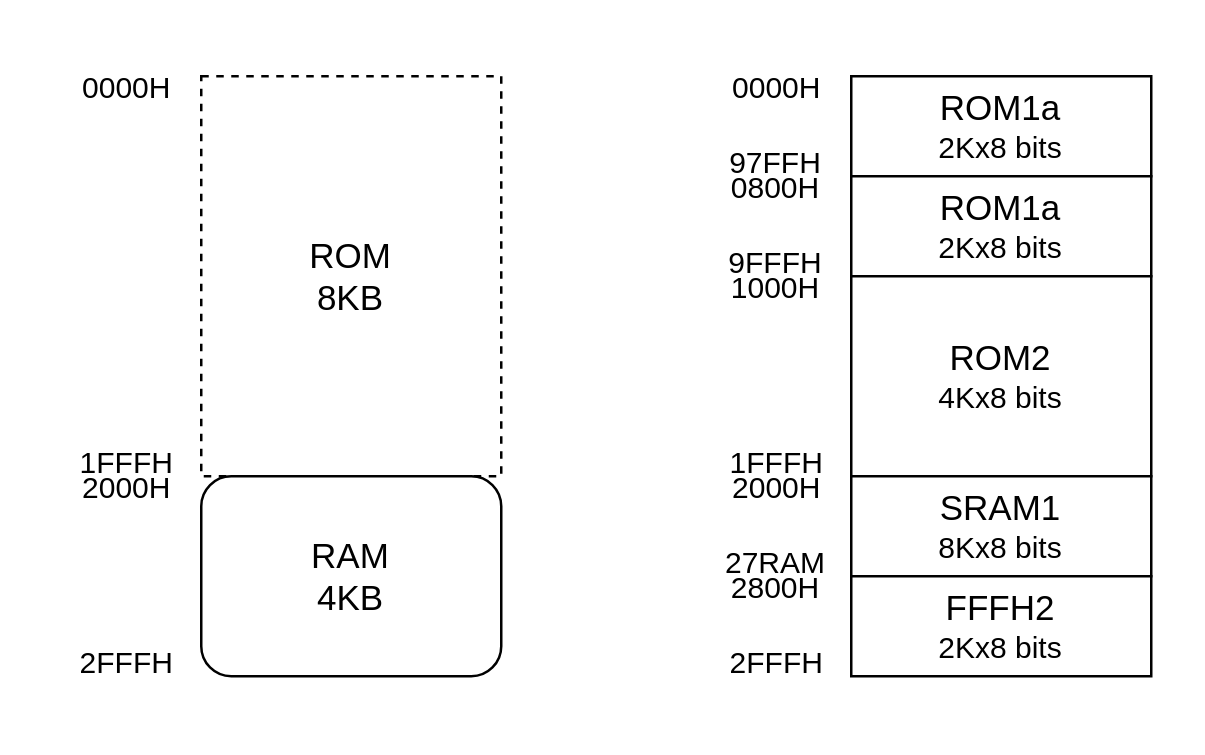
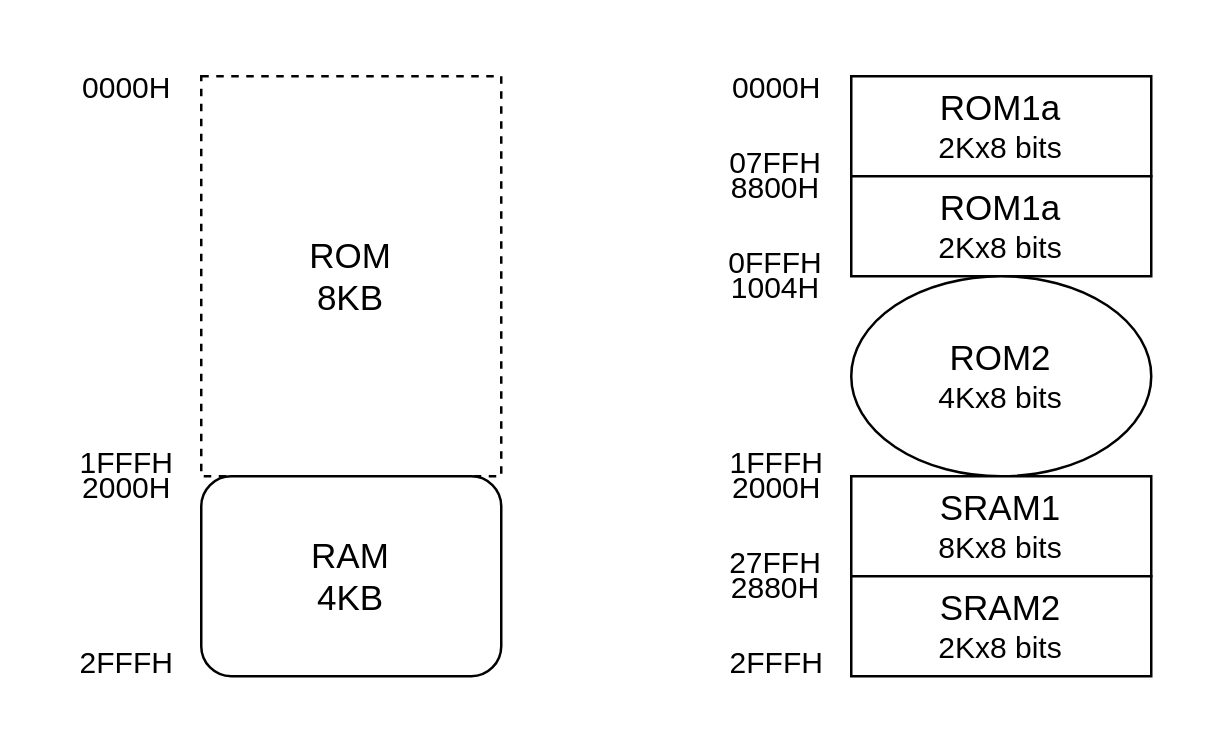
node "97FFH": label "97FFH" -> "07FFH"
node "0800H": label "0800H" -> "8800H"
node "9FFFH": label "9FFFH" -> "0FFFH"
node "1000H": label "1000H" -> "1004H"
node "ROM2 4Kx8 bits": shape rectangle -> ellipse
node "27RAM": label "27RAM" -> "27FFH"
node "2800H": label "2800H" -> "2880H"
node "FFFH2 2Kx8 bits": label "FFFH2 2Kx8 bits" -> "SRAM2 2Kx8 bits"
